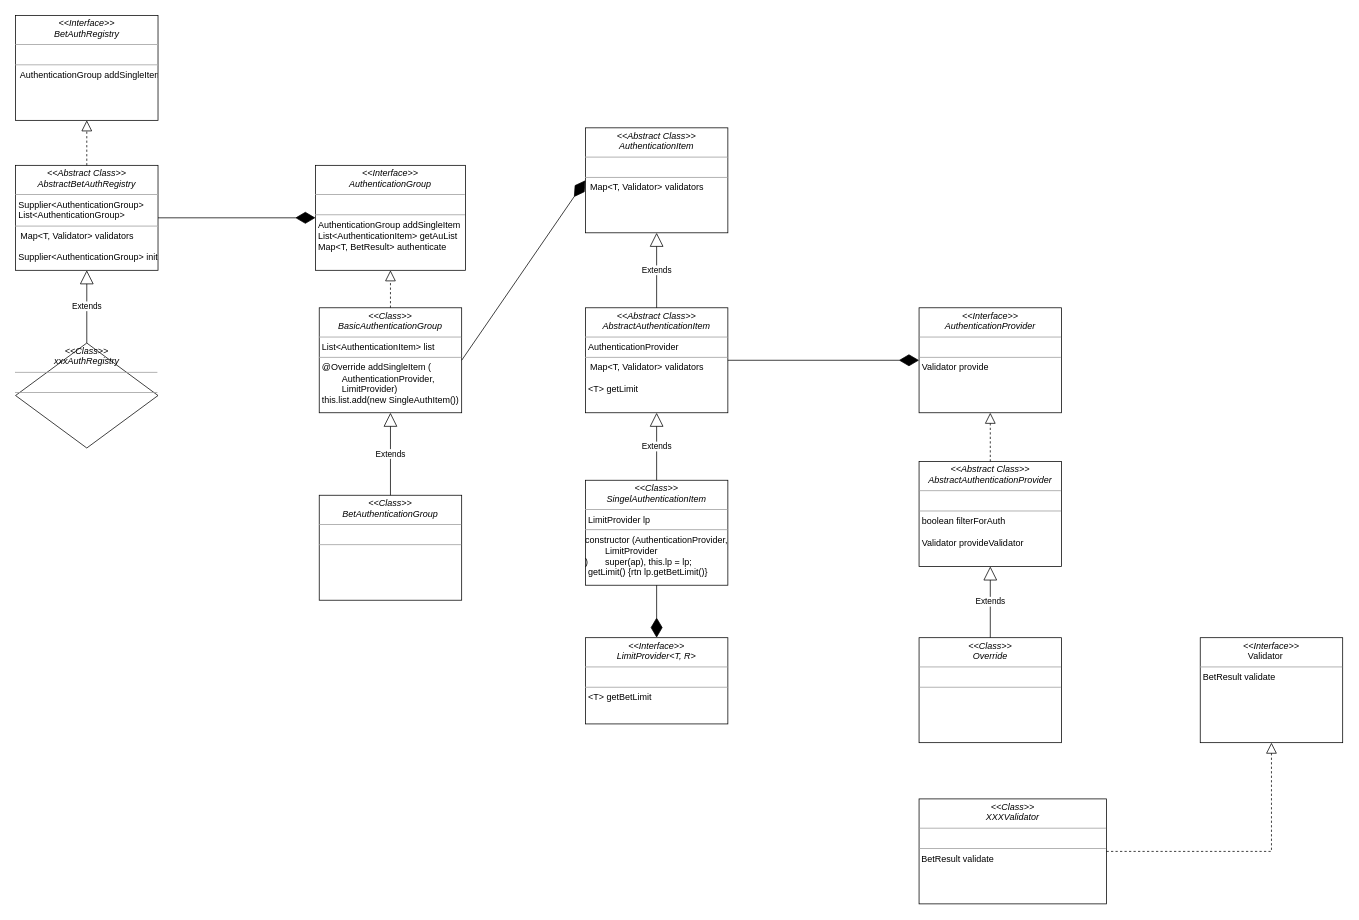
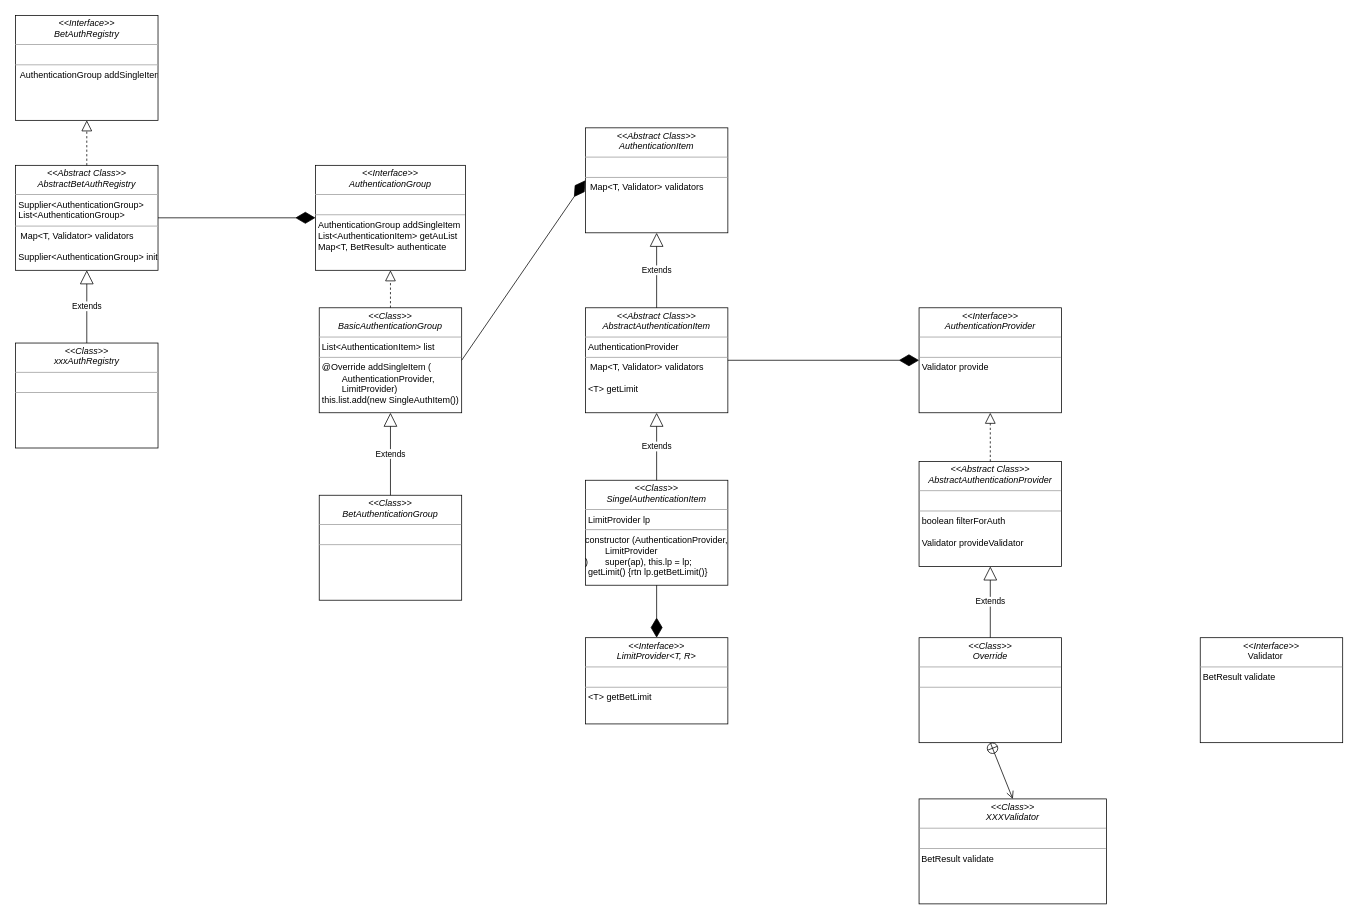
node "<<Class>> xxxAuthRegistry": shape diamond -> rectangle
edge "<<Class>> Override" -- "<<Class>> XXXValidator BetResult validate": added
edge "<<Class>> XXXValidator BetResult validate" -> "<<Interface>> Validator BetResult validate": removed
